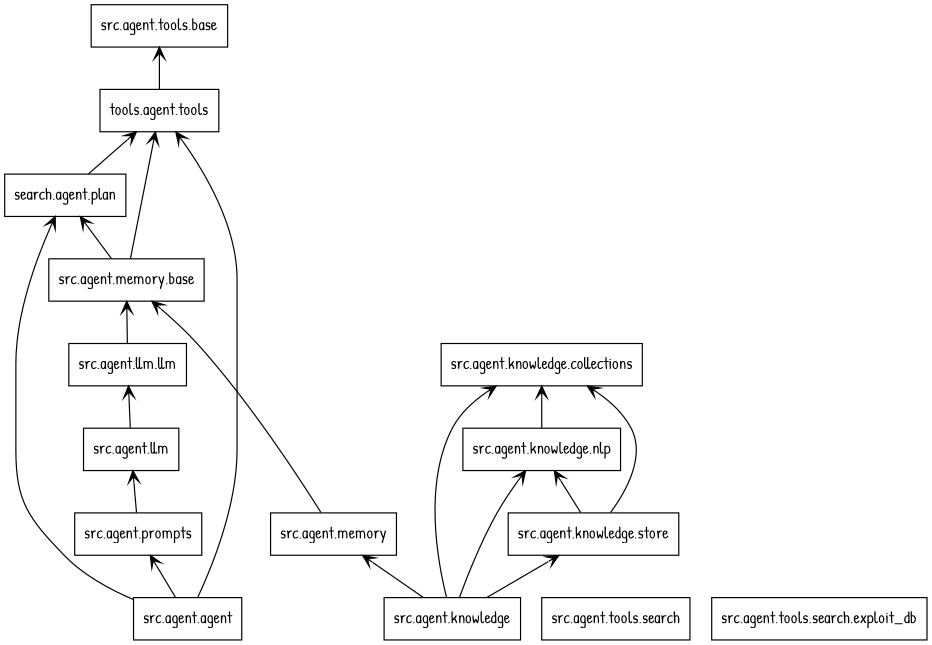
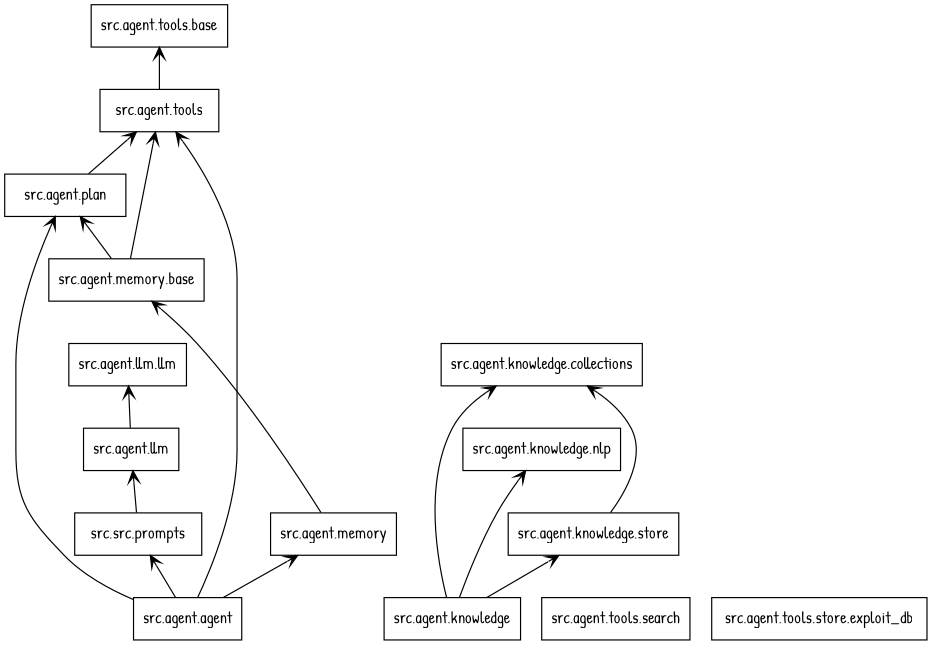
node "tools.agent.tools": label "tools.agent.tools" -> "src.agent.tools"
node "search.agent.plan": label "search.agent.plan" -> "src.agent.plan"
edge "src.agent.llm.llm" -> "src.agent.memory.base": removed
edge "src.agent.knowledge.nlp" -> "src.agent.knowledge.collections": removed
edge "src.agent.knowledge.store" -> "src.agent.knowledge.nlp": removed
node "src.agent.prompts": label "src.agent.prompts" -> "src.src.prompts"
edge "src.agent.knowledge" -> "src.agent.memory": now "src.agent.agent" -> "src.agent.memory"
node "src.agent.tools.search.exploit_db": label "src.agent.tools.search.exploit_db" -> "src.agent.tools.store.exploit_db"
